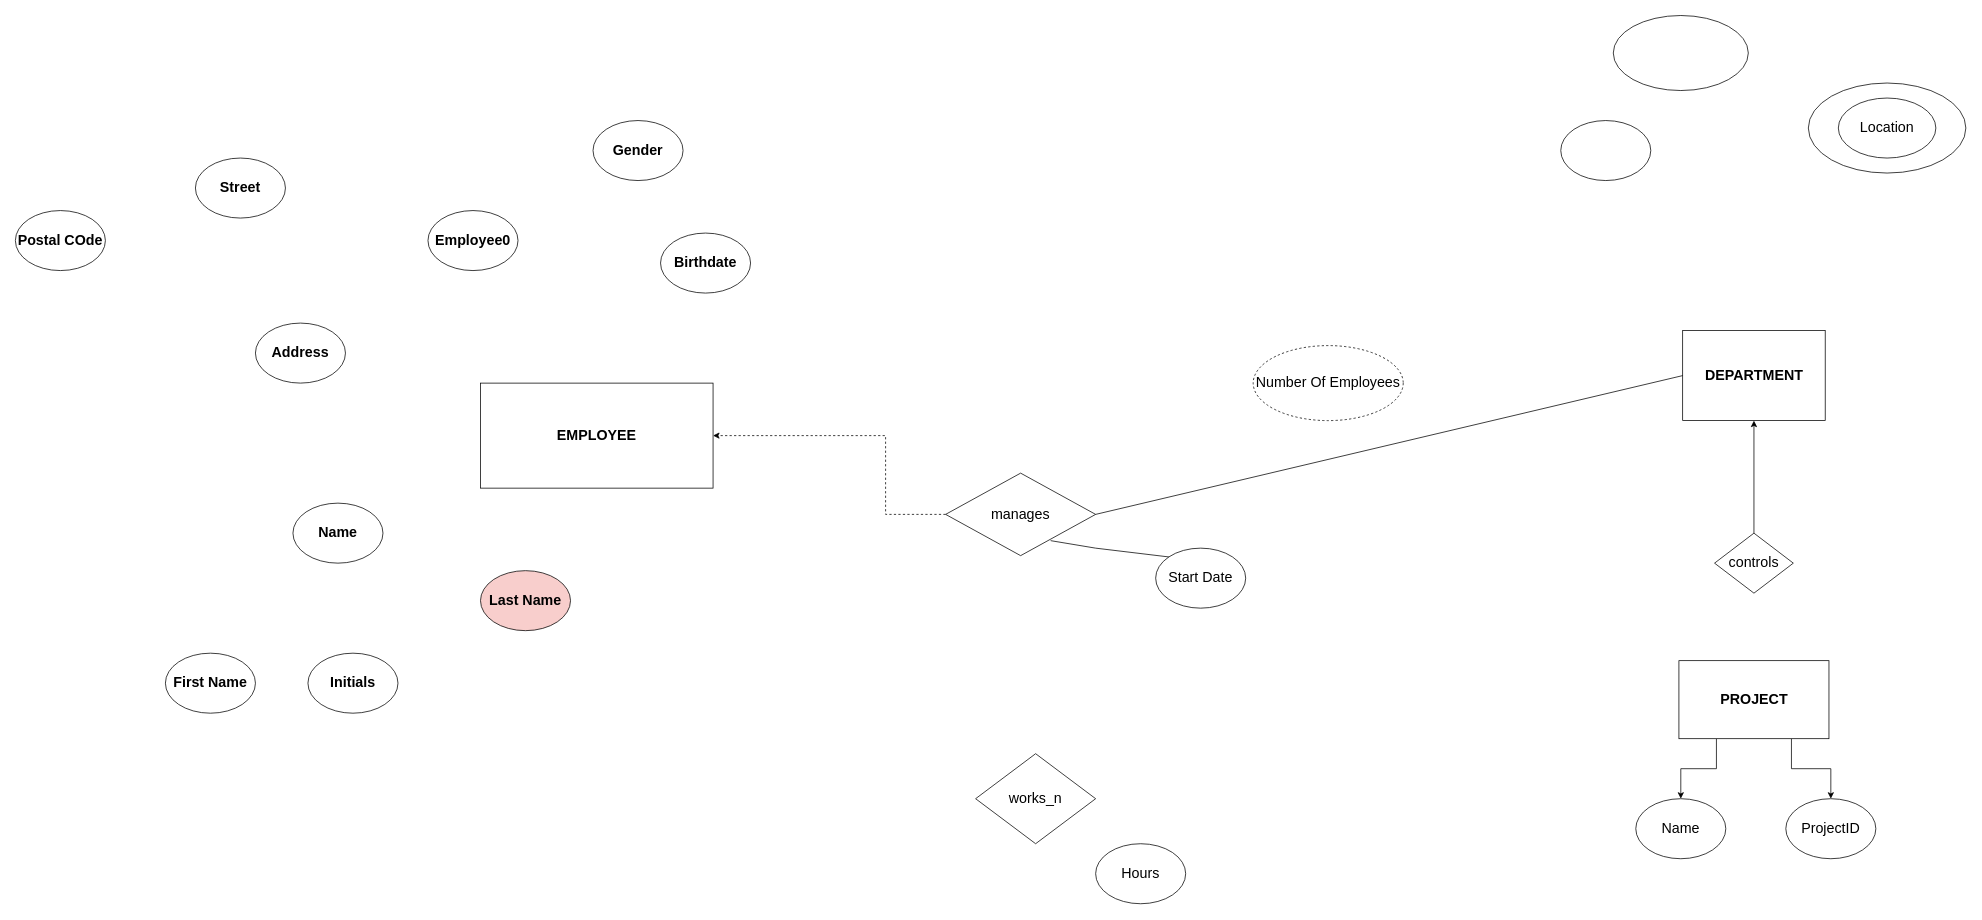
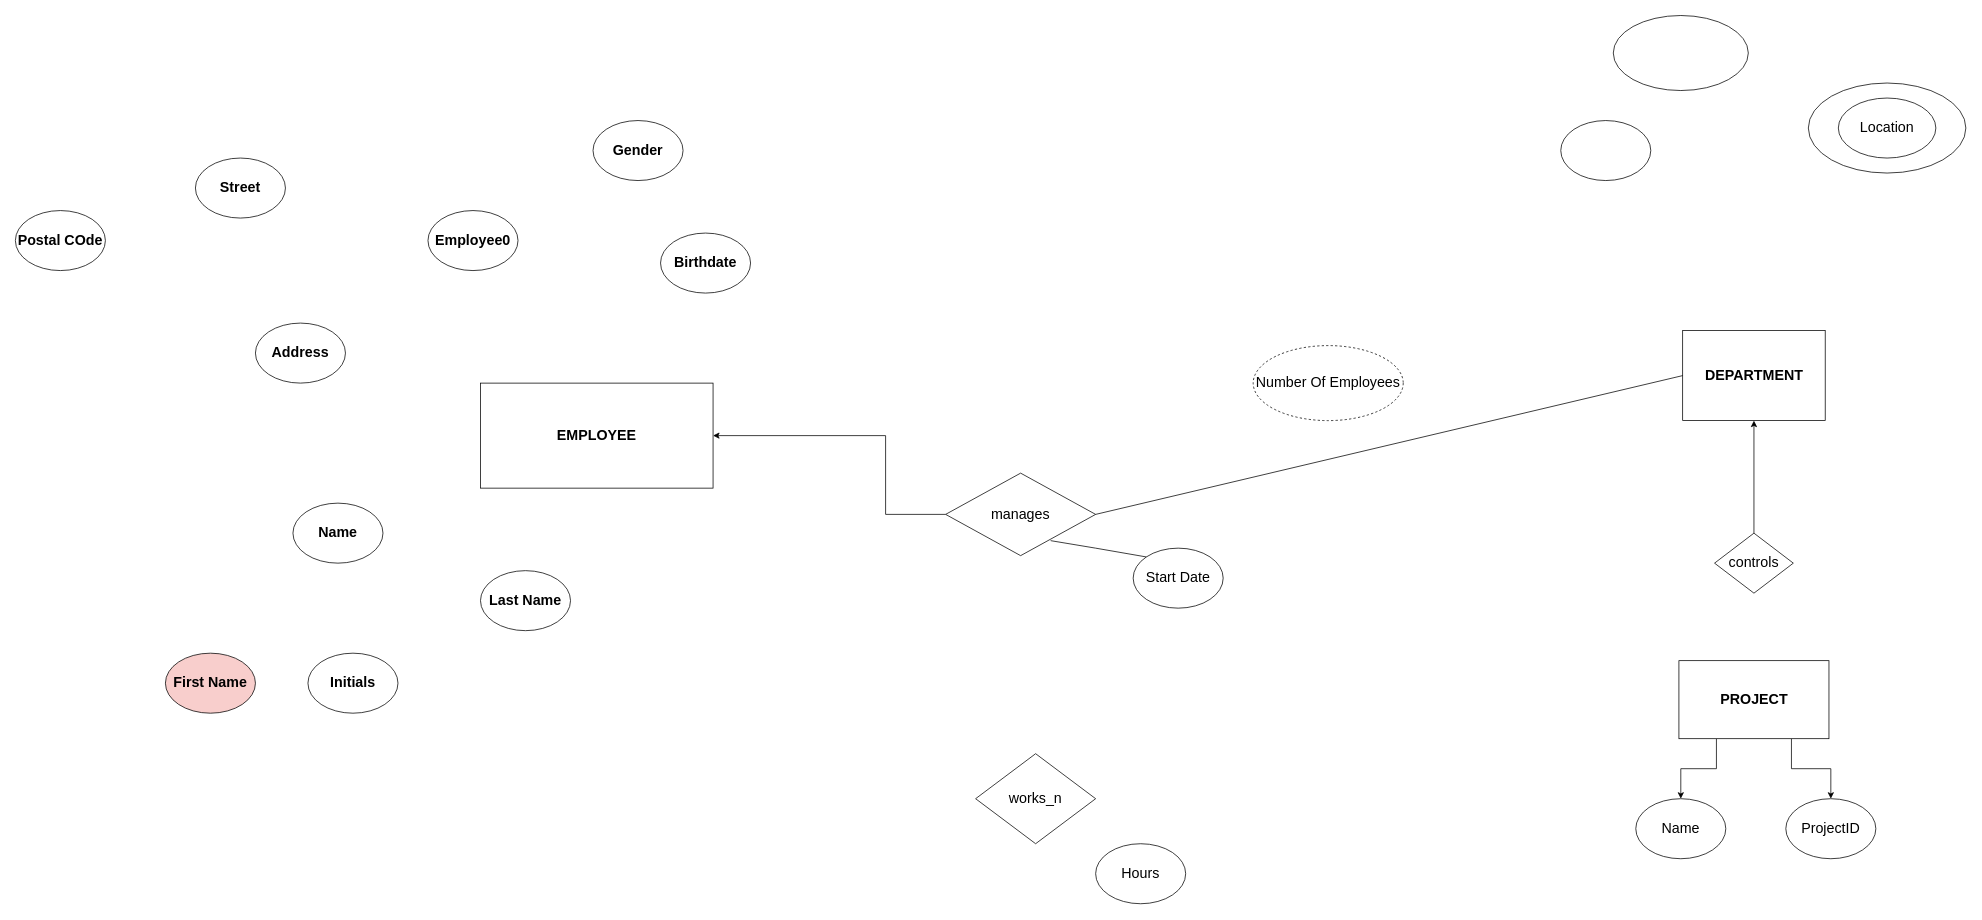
edge "manages" -> "EMPLOYEE": style dashed -> solid
node "Start Date": moved (1200, 578) -> (1178, 578)
node "Last Name": fillcolor #f8cecc -> #ffffff
node "First Name": fillcolor #ffffff -> #f8cecc
